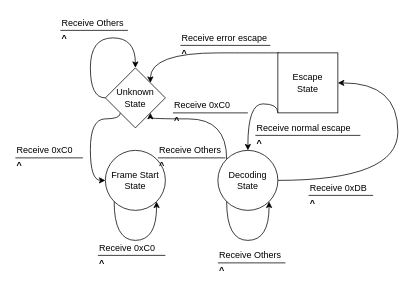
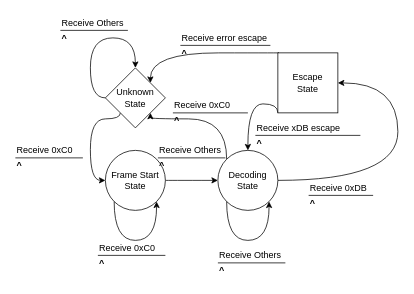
node "Receive normal escape": label "Receive normal escape" -> "Receive xDB escape"
edge "Frame Start State" -> "Decoding State": added
